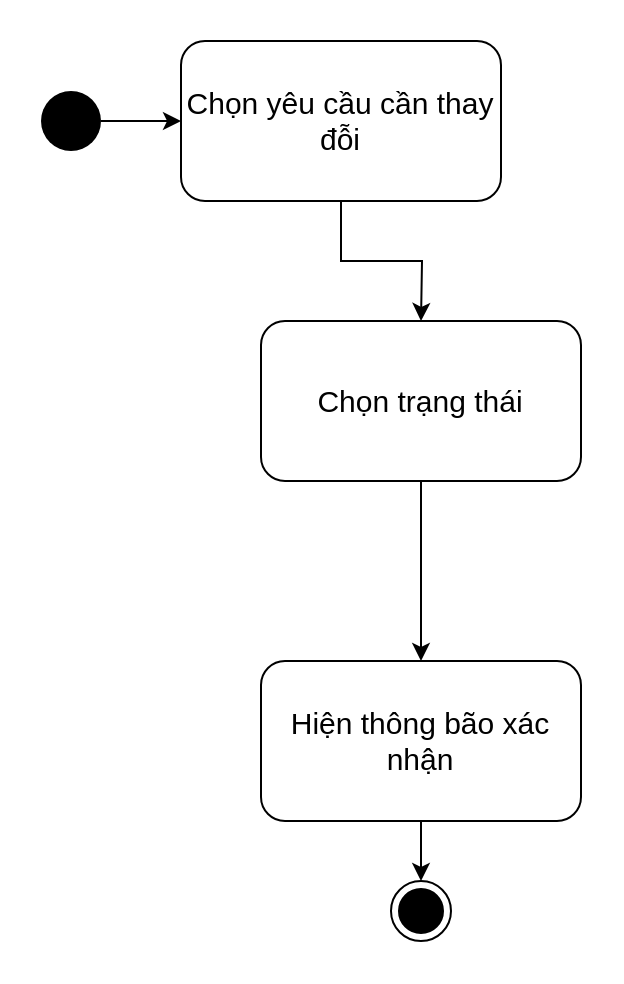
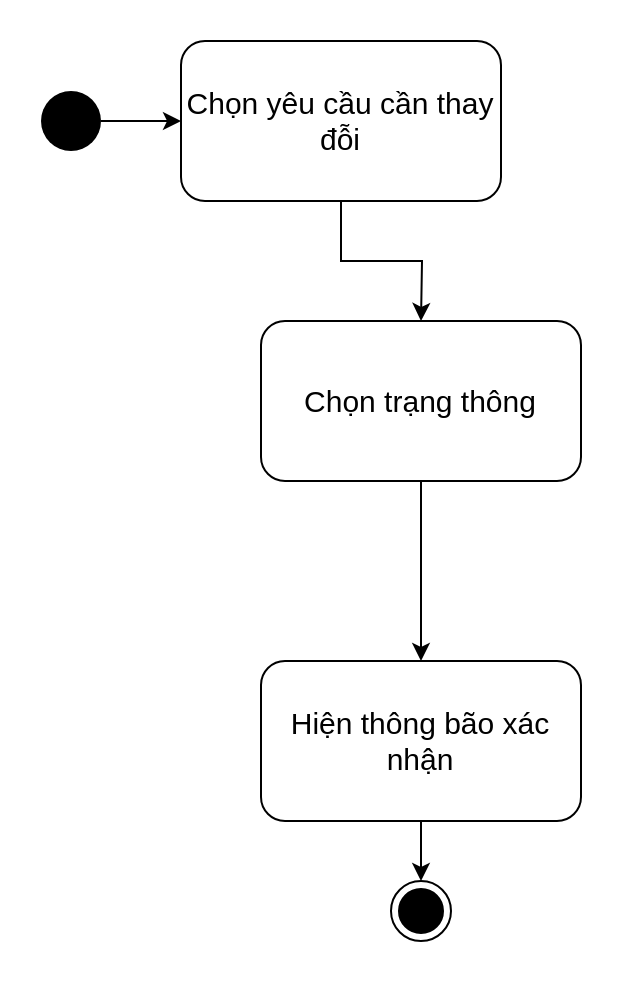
node "Chọn trạng thái": label "Chọn trạng thái" -> "Chọn trạng thông"
